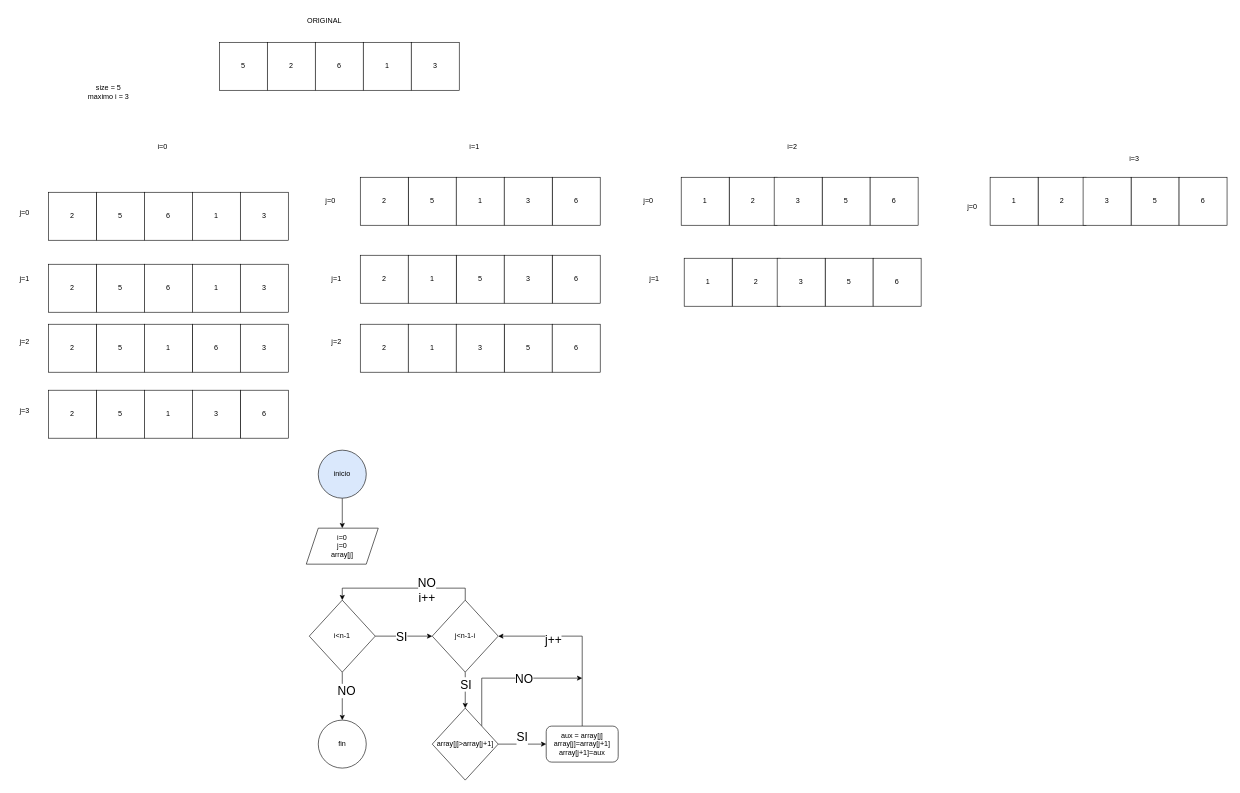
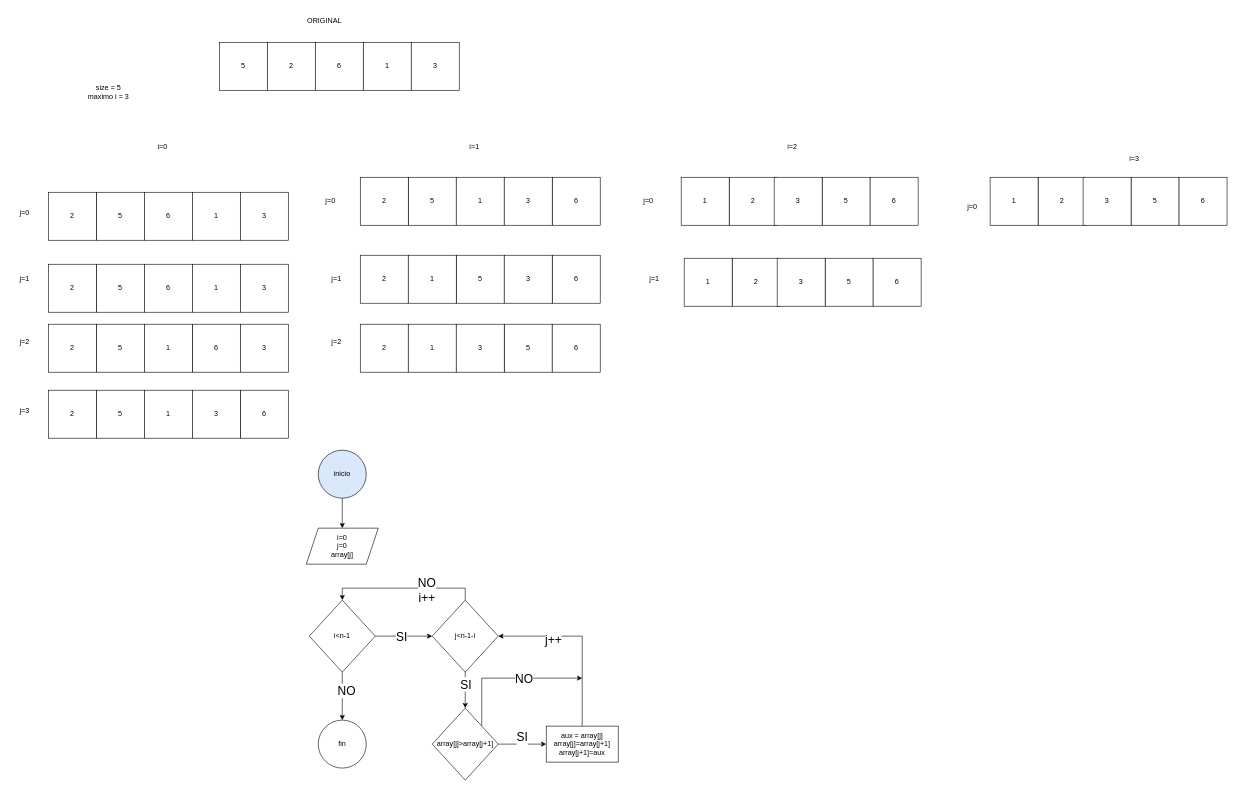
node "aux = array[j] array[j]=array[j+1] array[j+1]=aux": shape rounded rectangle -> rectangle
